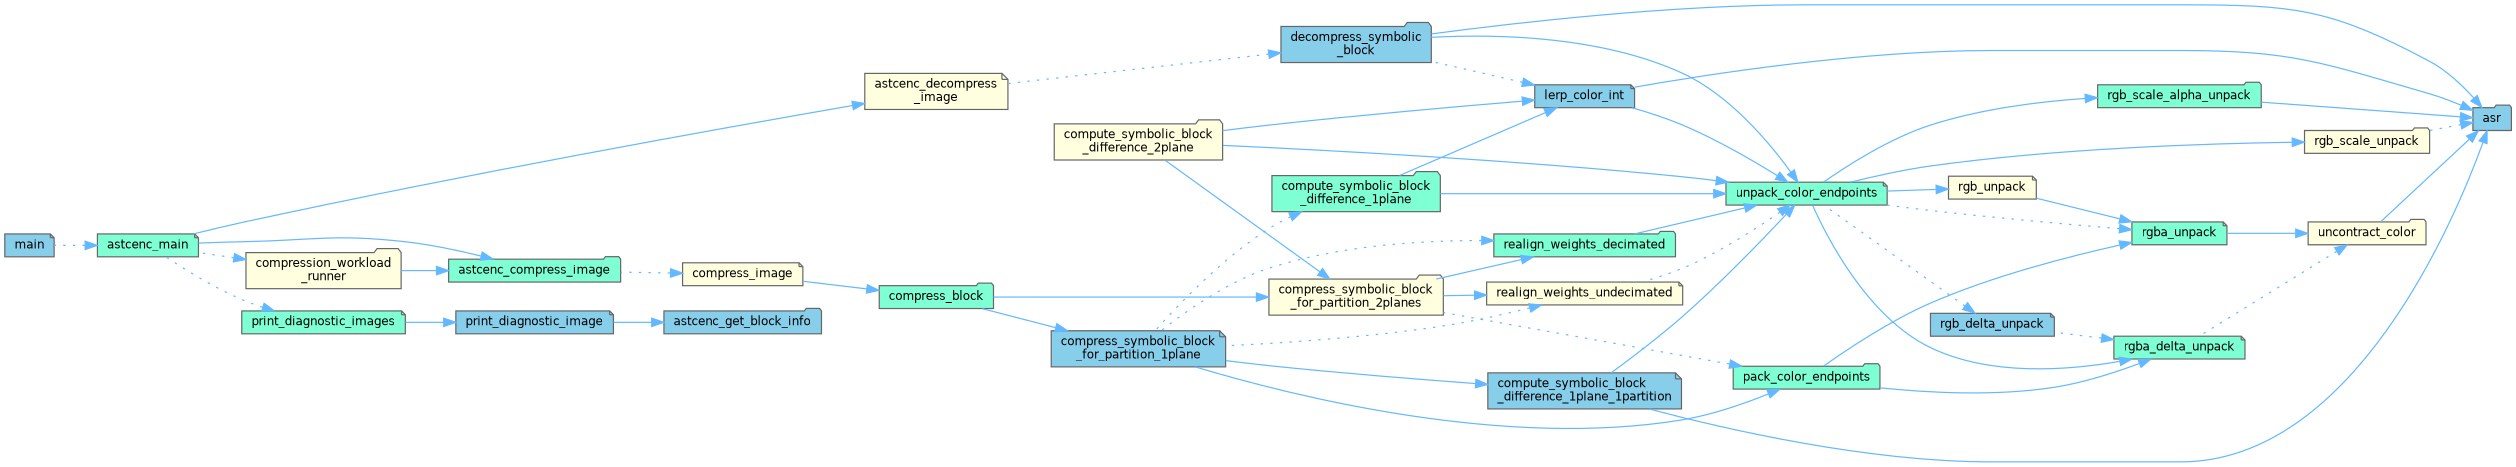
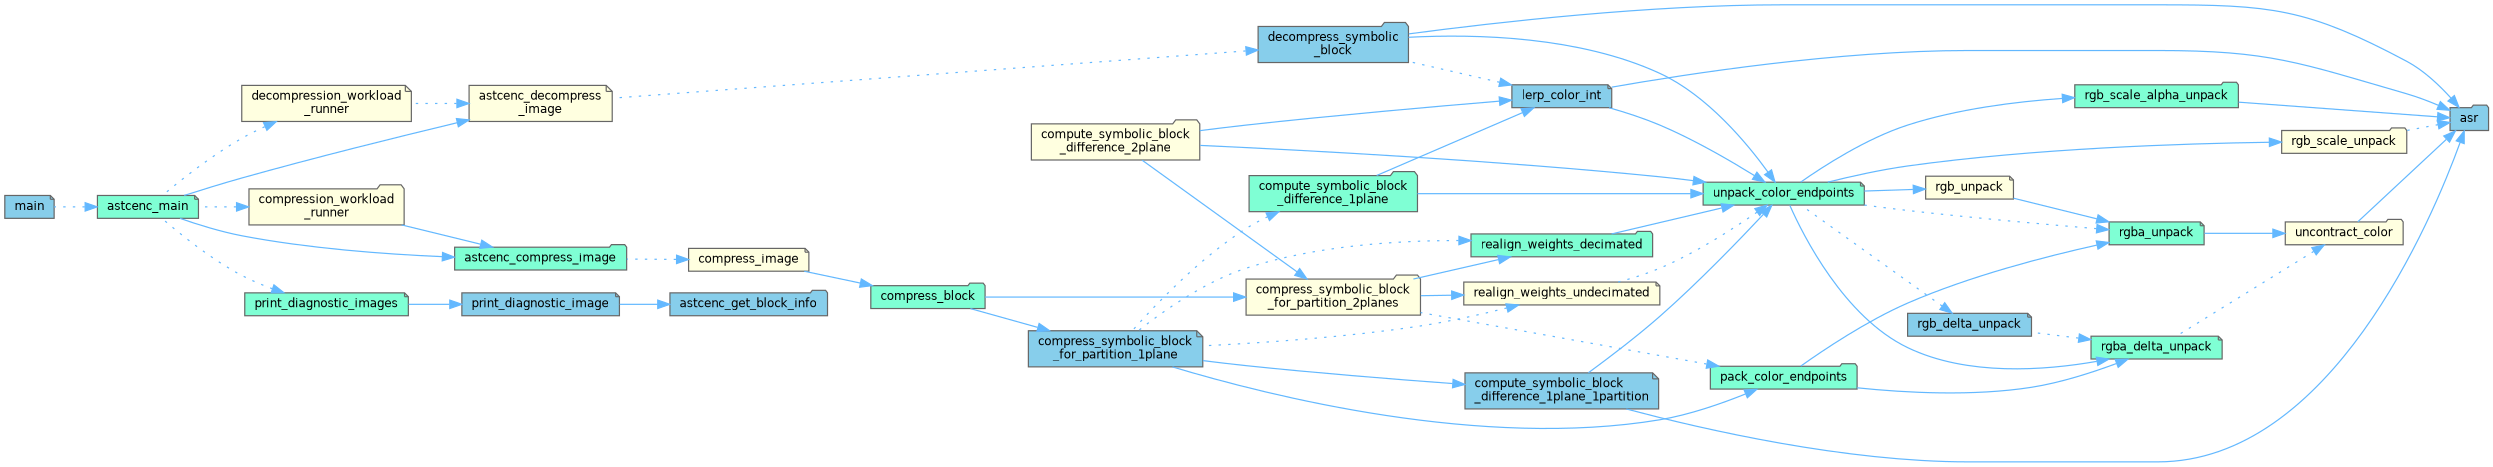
node "decompression_workload _runner": added
